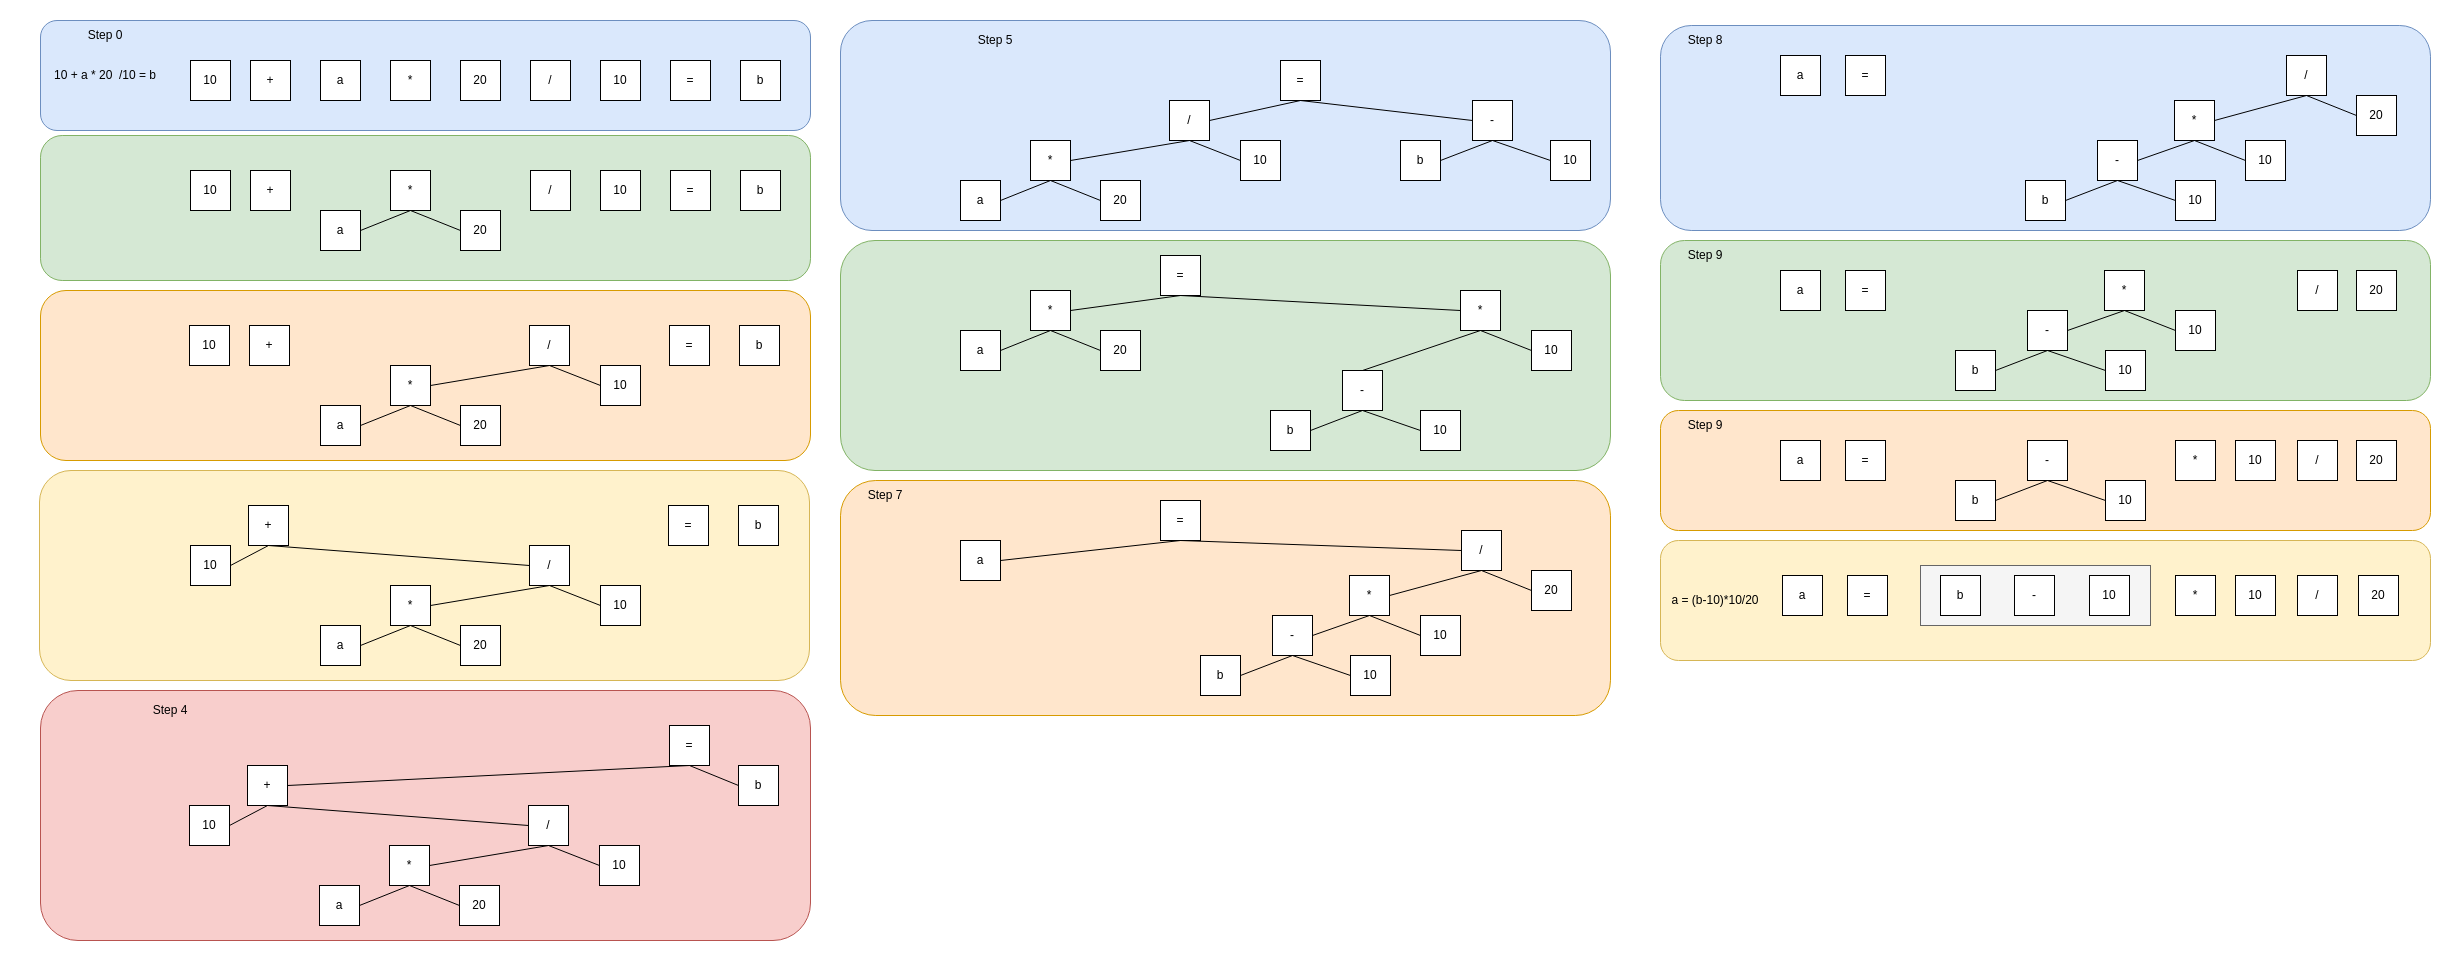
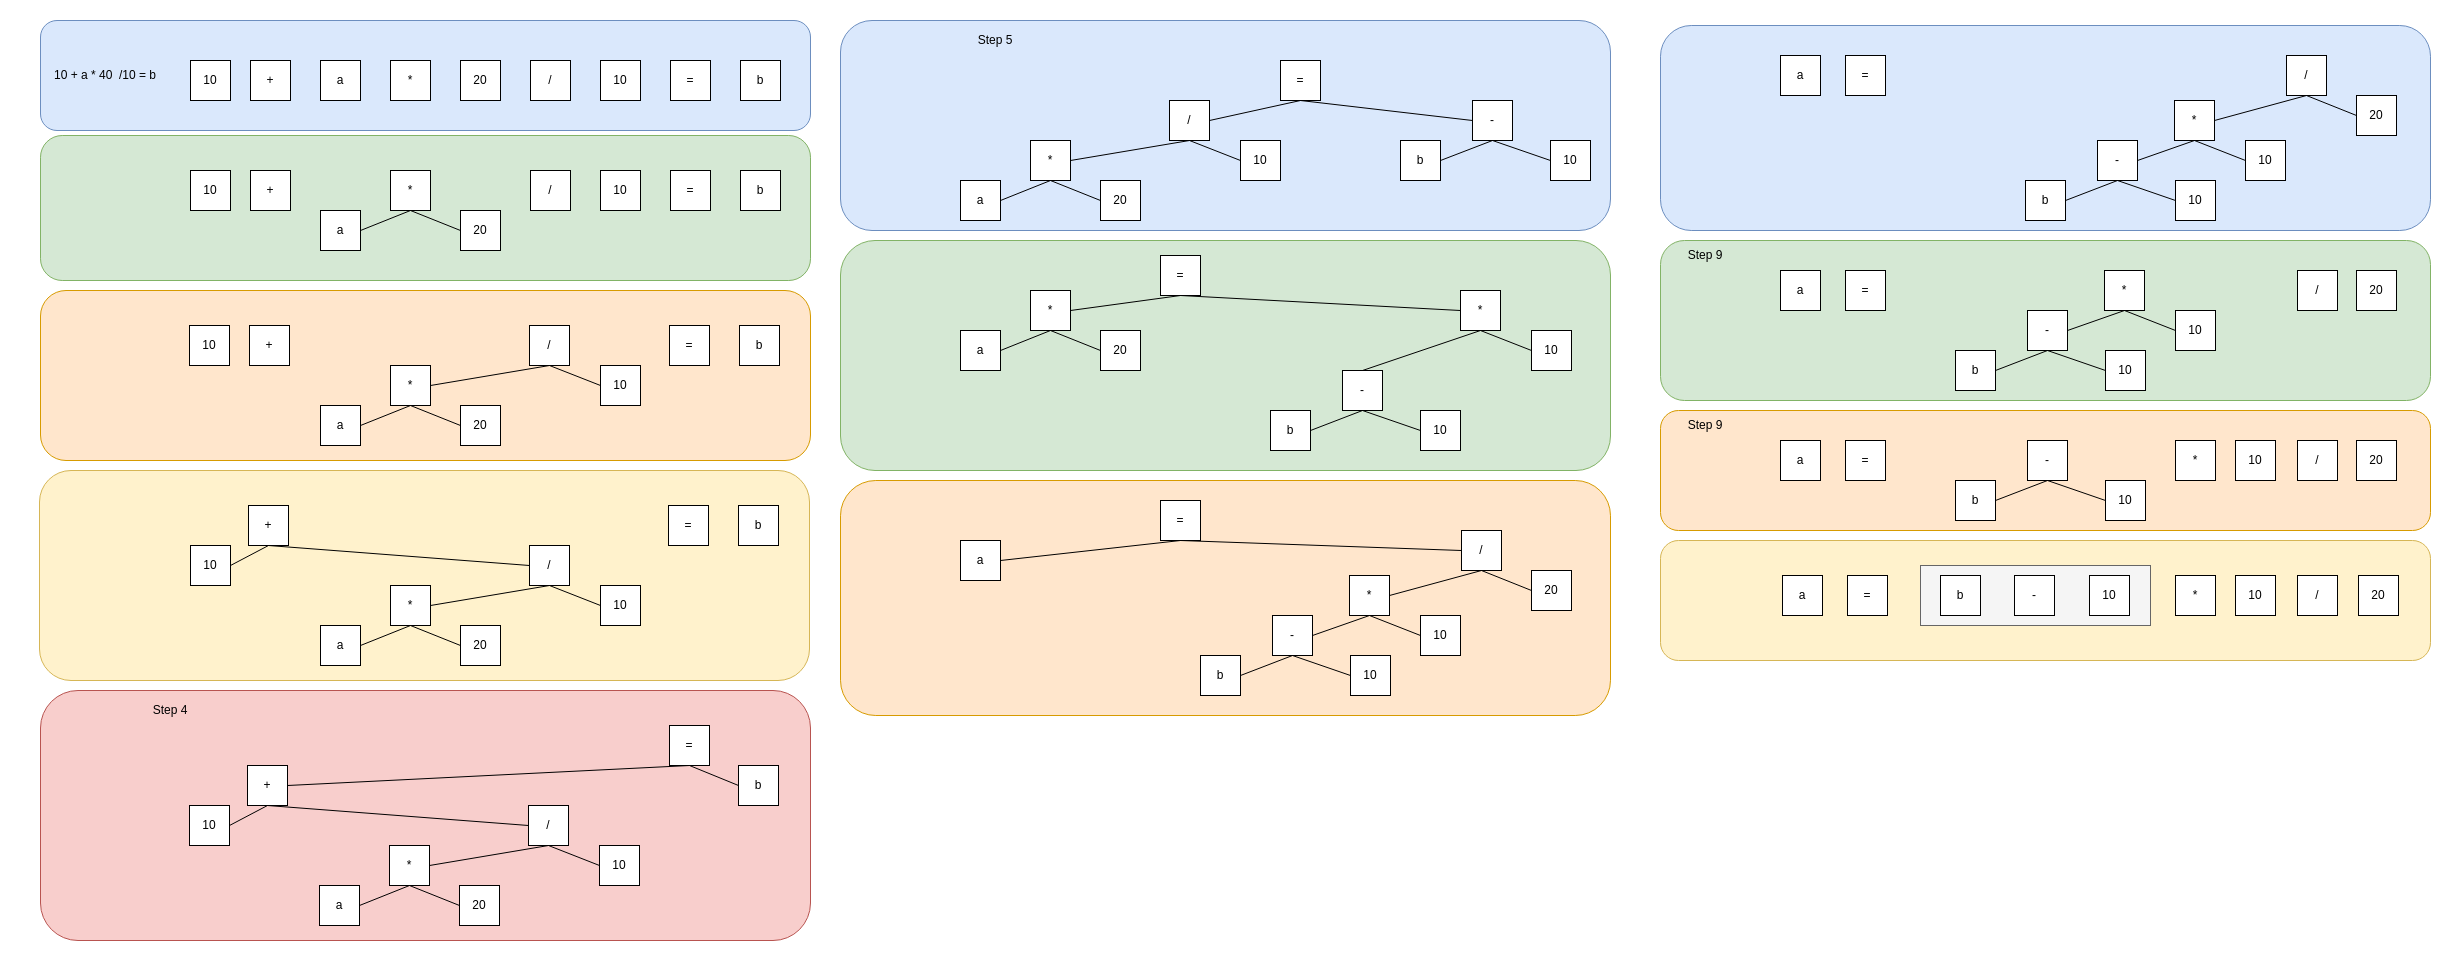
node "Step 0": removed
node "Step 8": removed
node "10 + a * 20 /10 = b": label "10 + a * 20 /10 = b" -> "10 + a * 40 /10 = b"
node "Step 7": removed
node "a = (b-10)*10/20": removed
